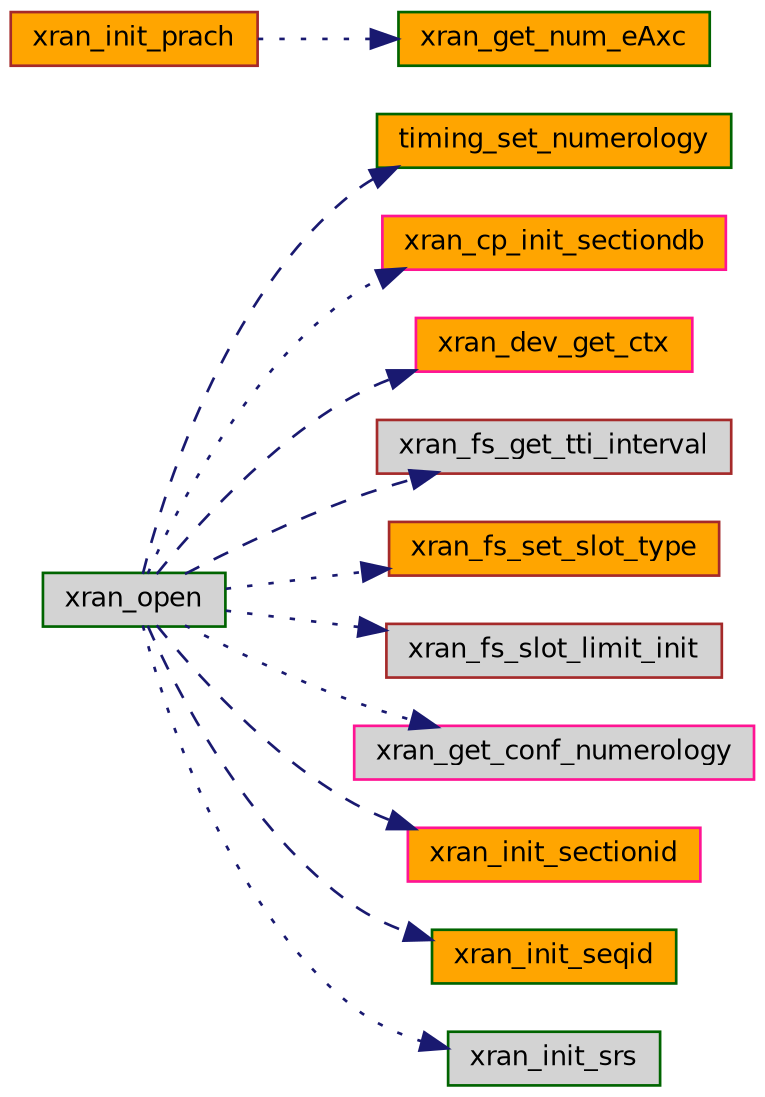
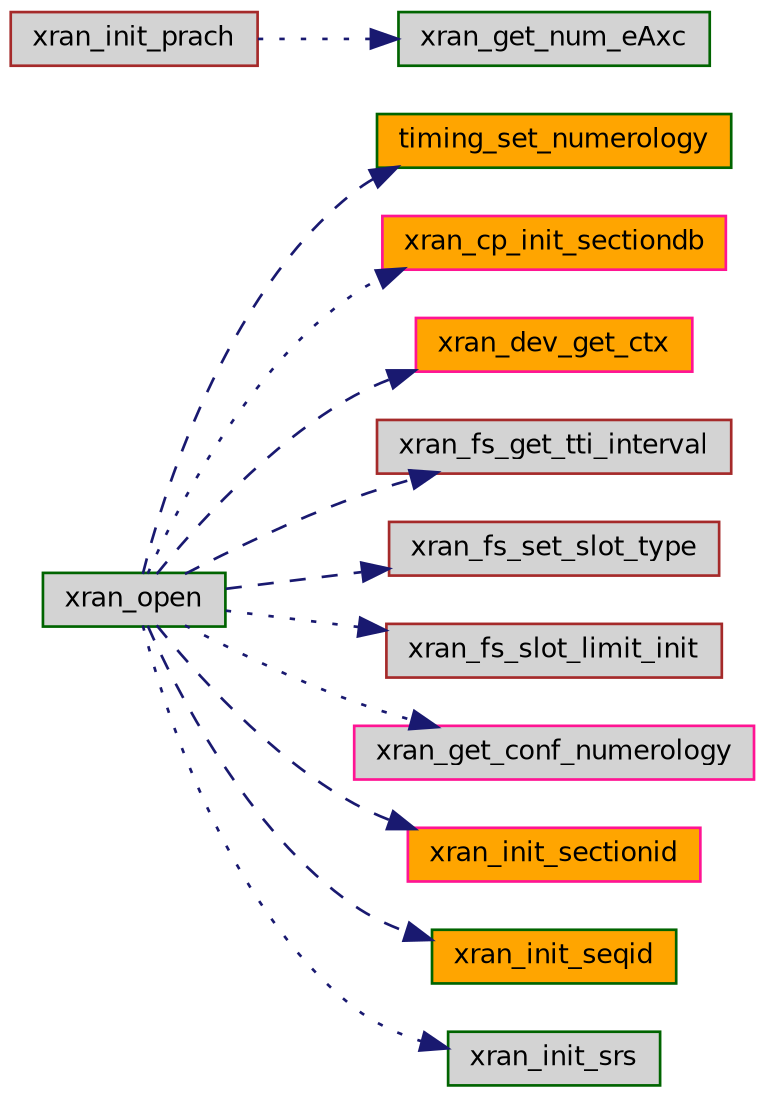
node "xran_init_prach": fillcolor orange -> lightgrey
node "xran_get_num_eAxc": fillcolor orange -> lightgrey
node "xran_fs_set_slot_type": fillcolor orange -> lightgrey
edge "xran_open" -> "xran_fs_set_slot_type": style dotted -> dashed
